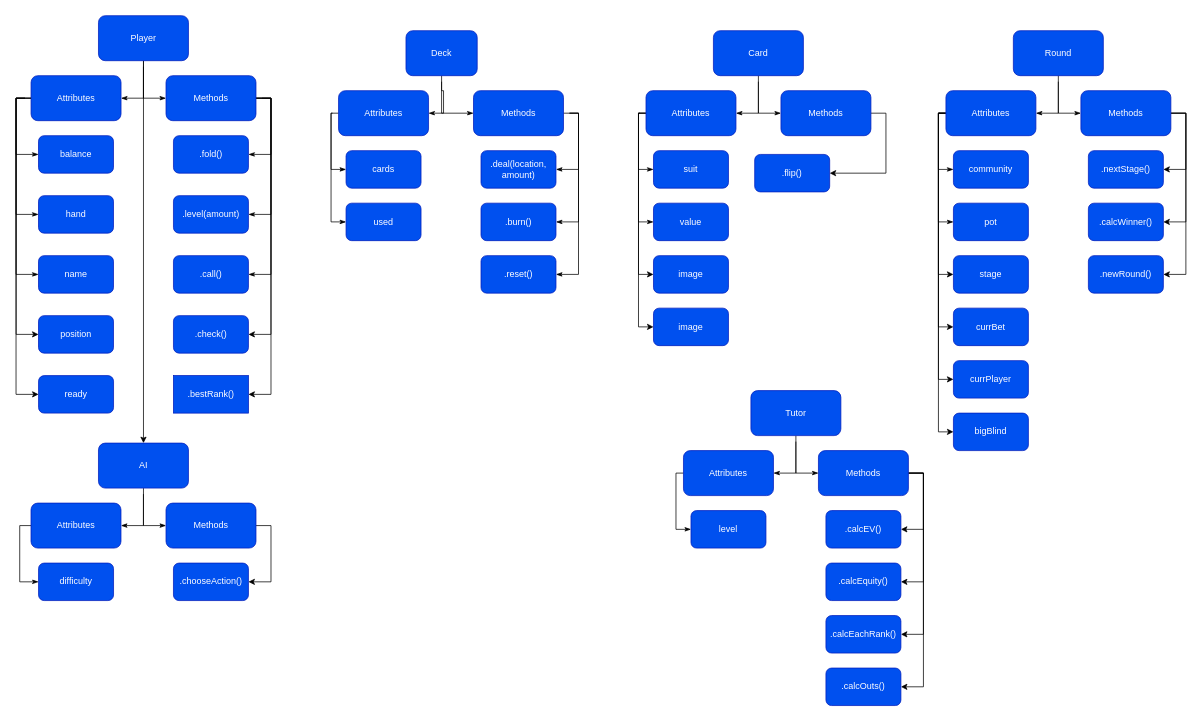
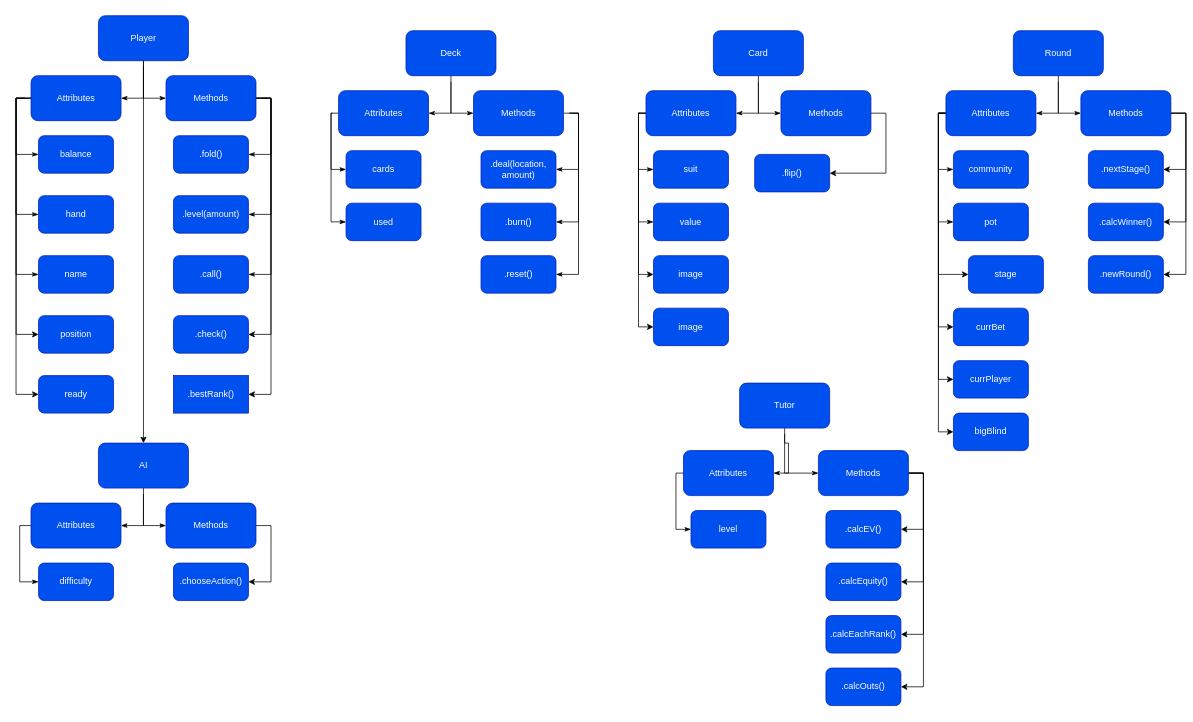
node "Deck": size 71x45 -> 90x45
node "stage": moved (991, 274) -> (1006, 274)
node "Tutor": moved (796, 413) -> (785, 405)
